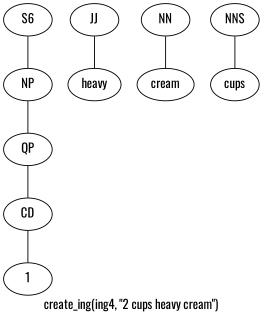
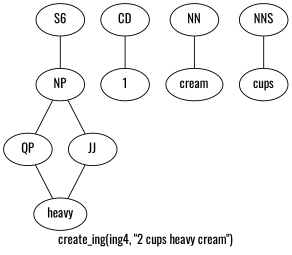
edge "NP" -- "JJ": added
edge "QP" -- "CD": now "QP" -- "heavy"
